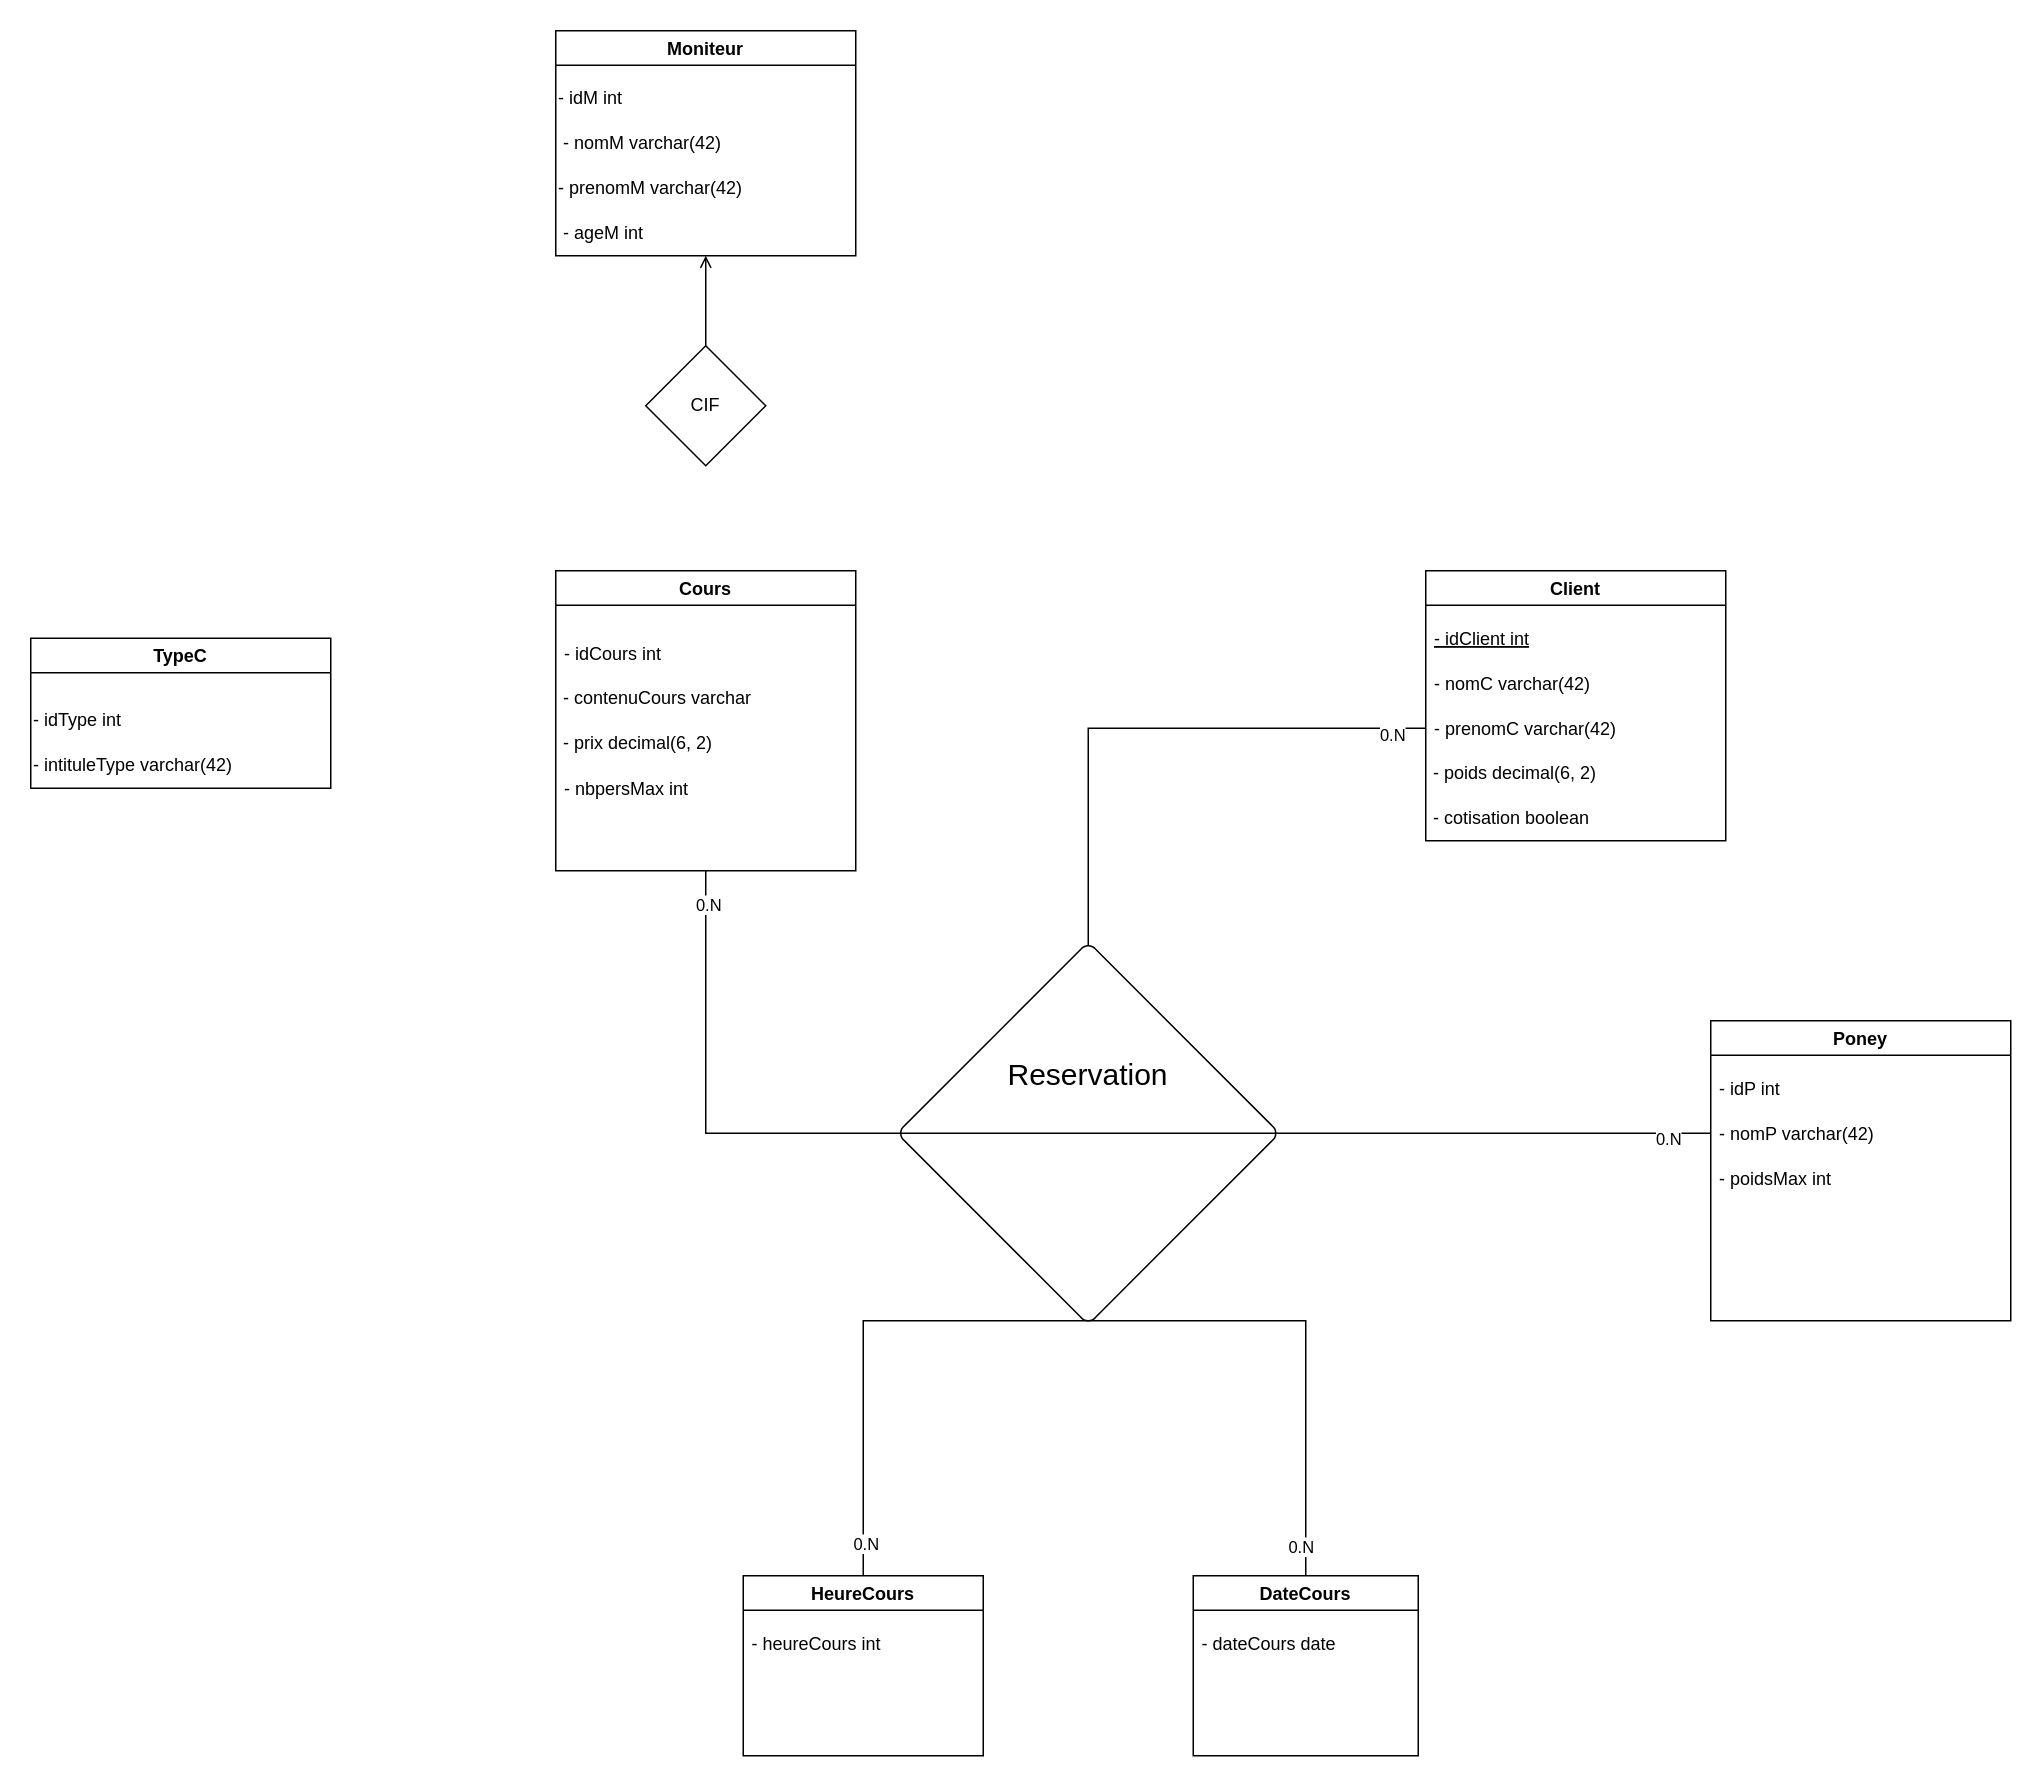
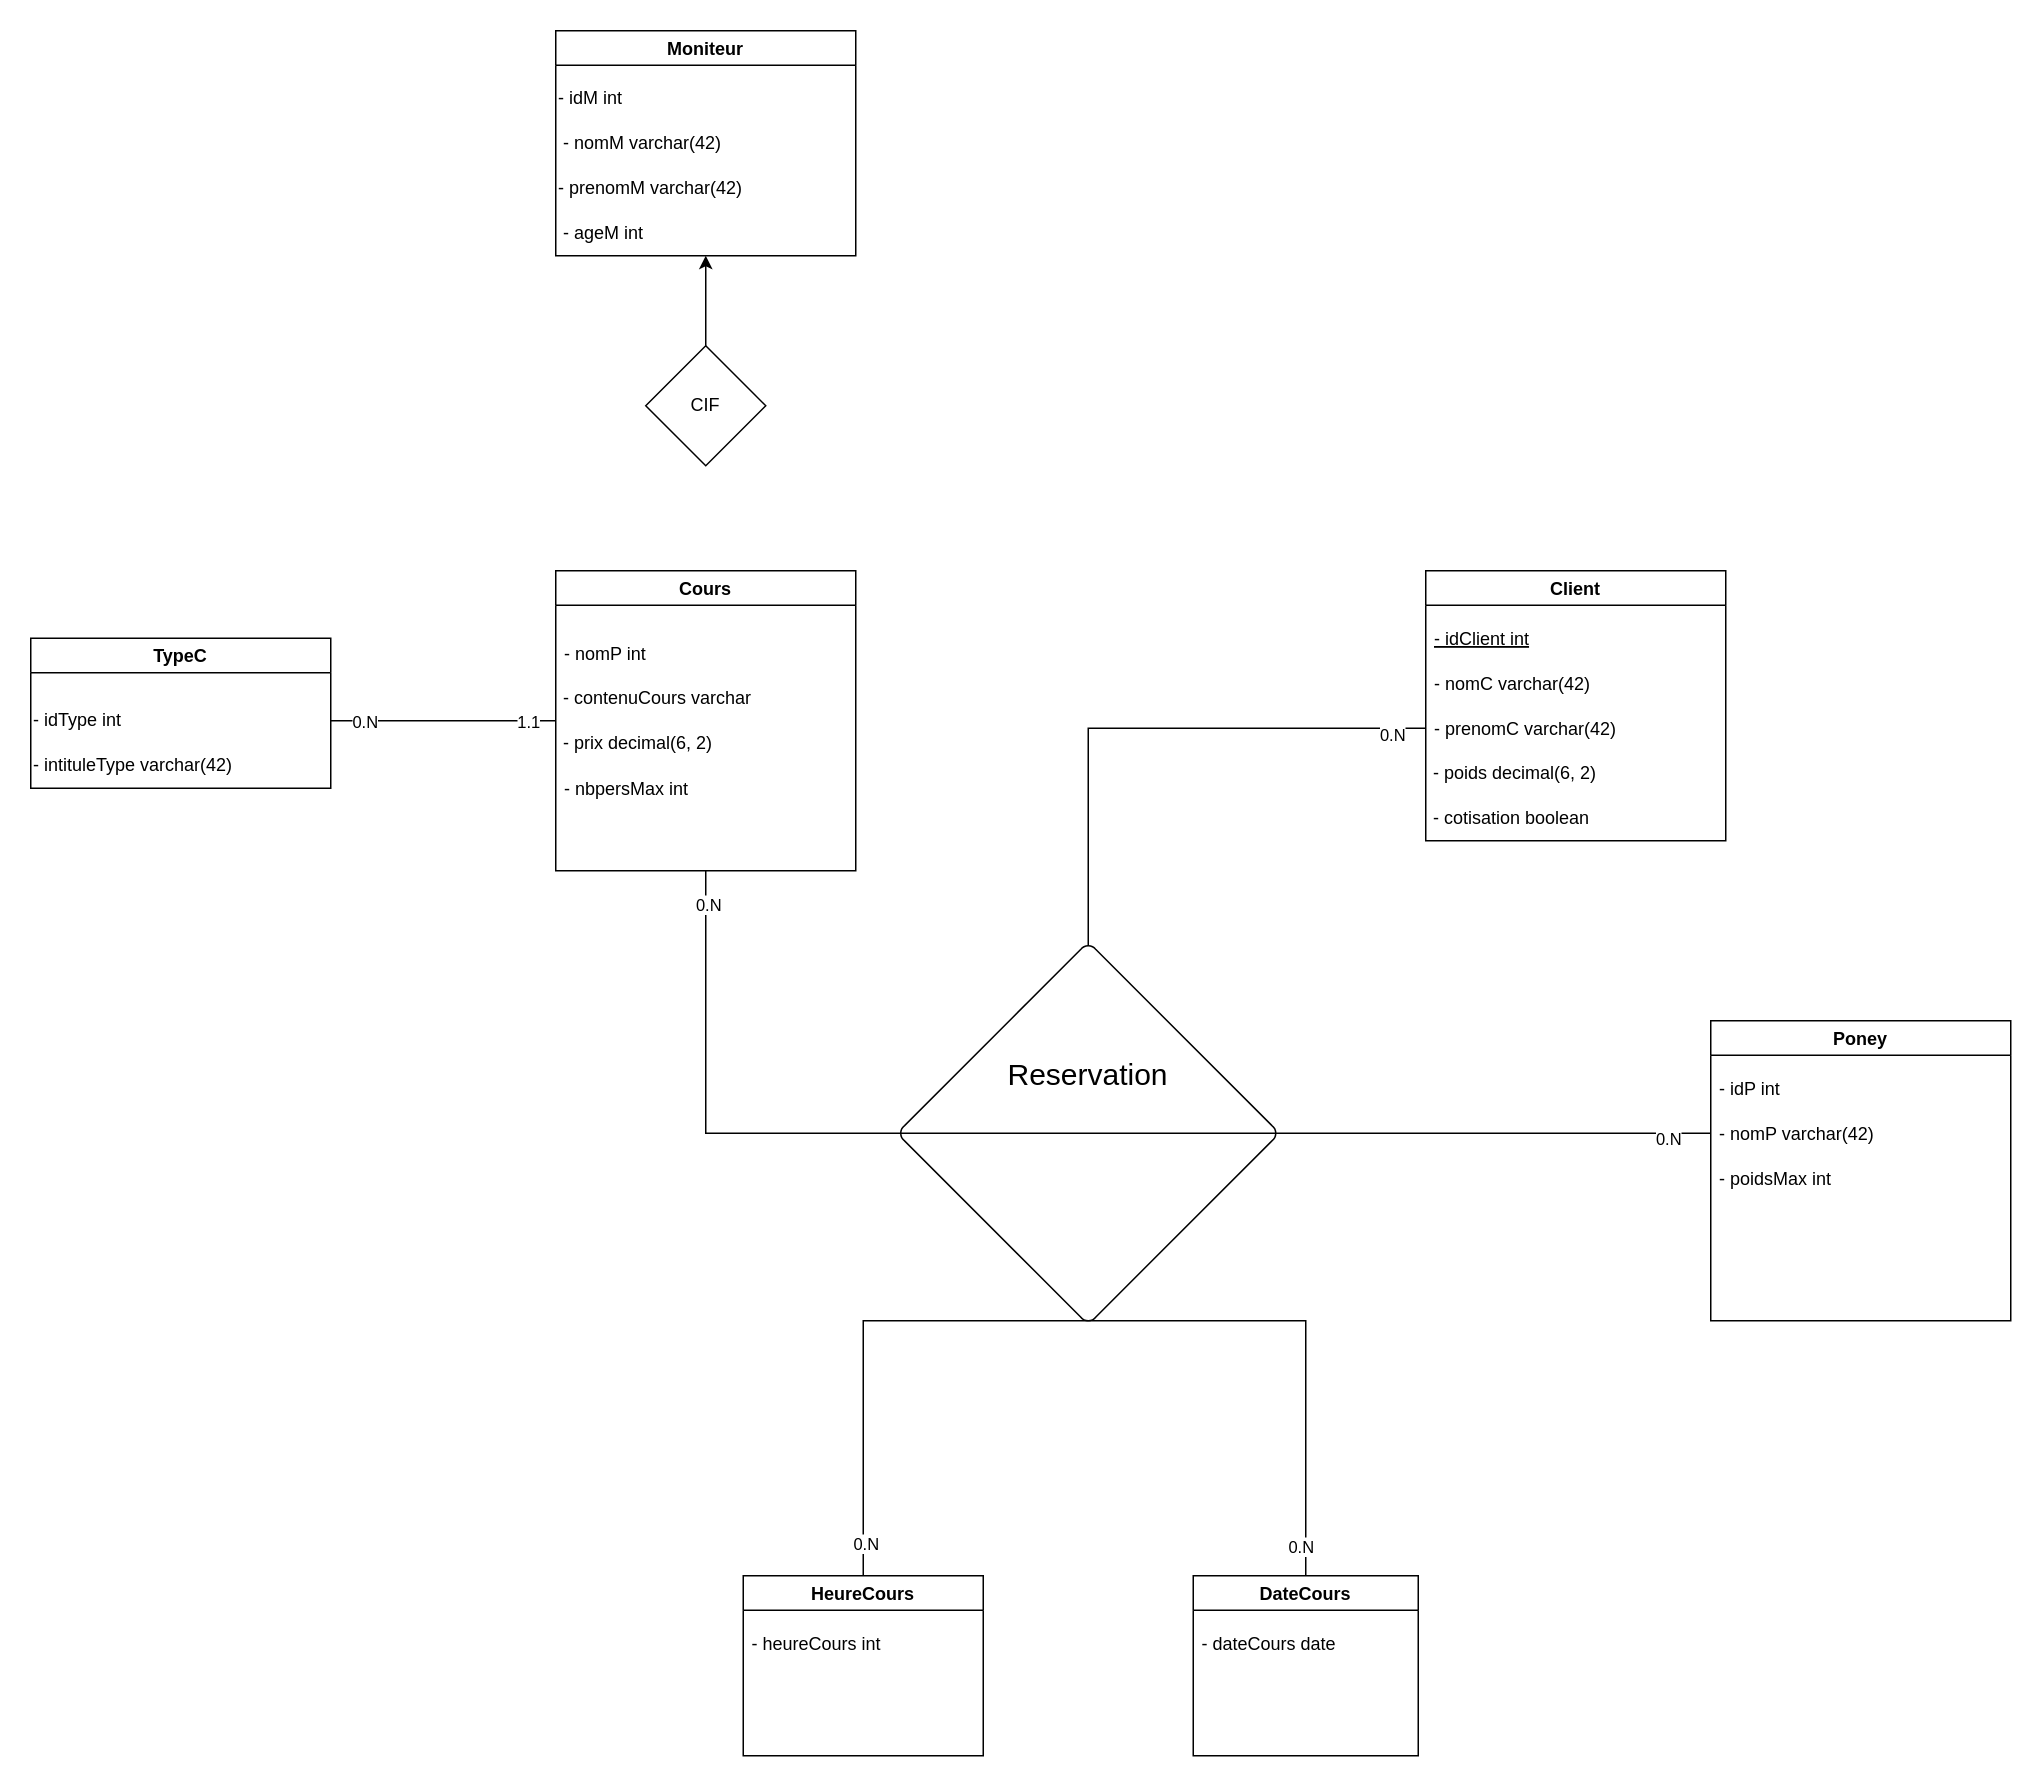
edge "CIF" -> "- ageM int": arrowhead open -> classic
node "- idCours int": label "- idCours int" -> "- nomP int"
edge "- contenuCours varchar" -- "- idType int": added, labels "1.1", "0.N"
